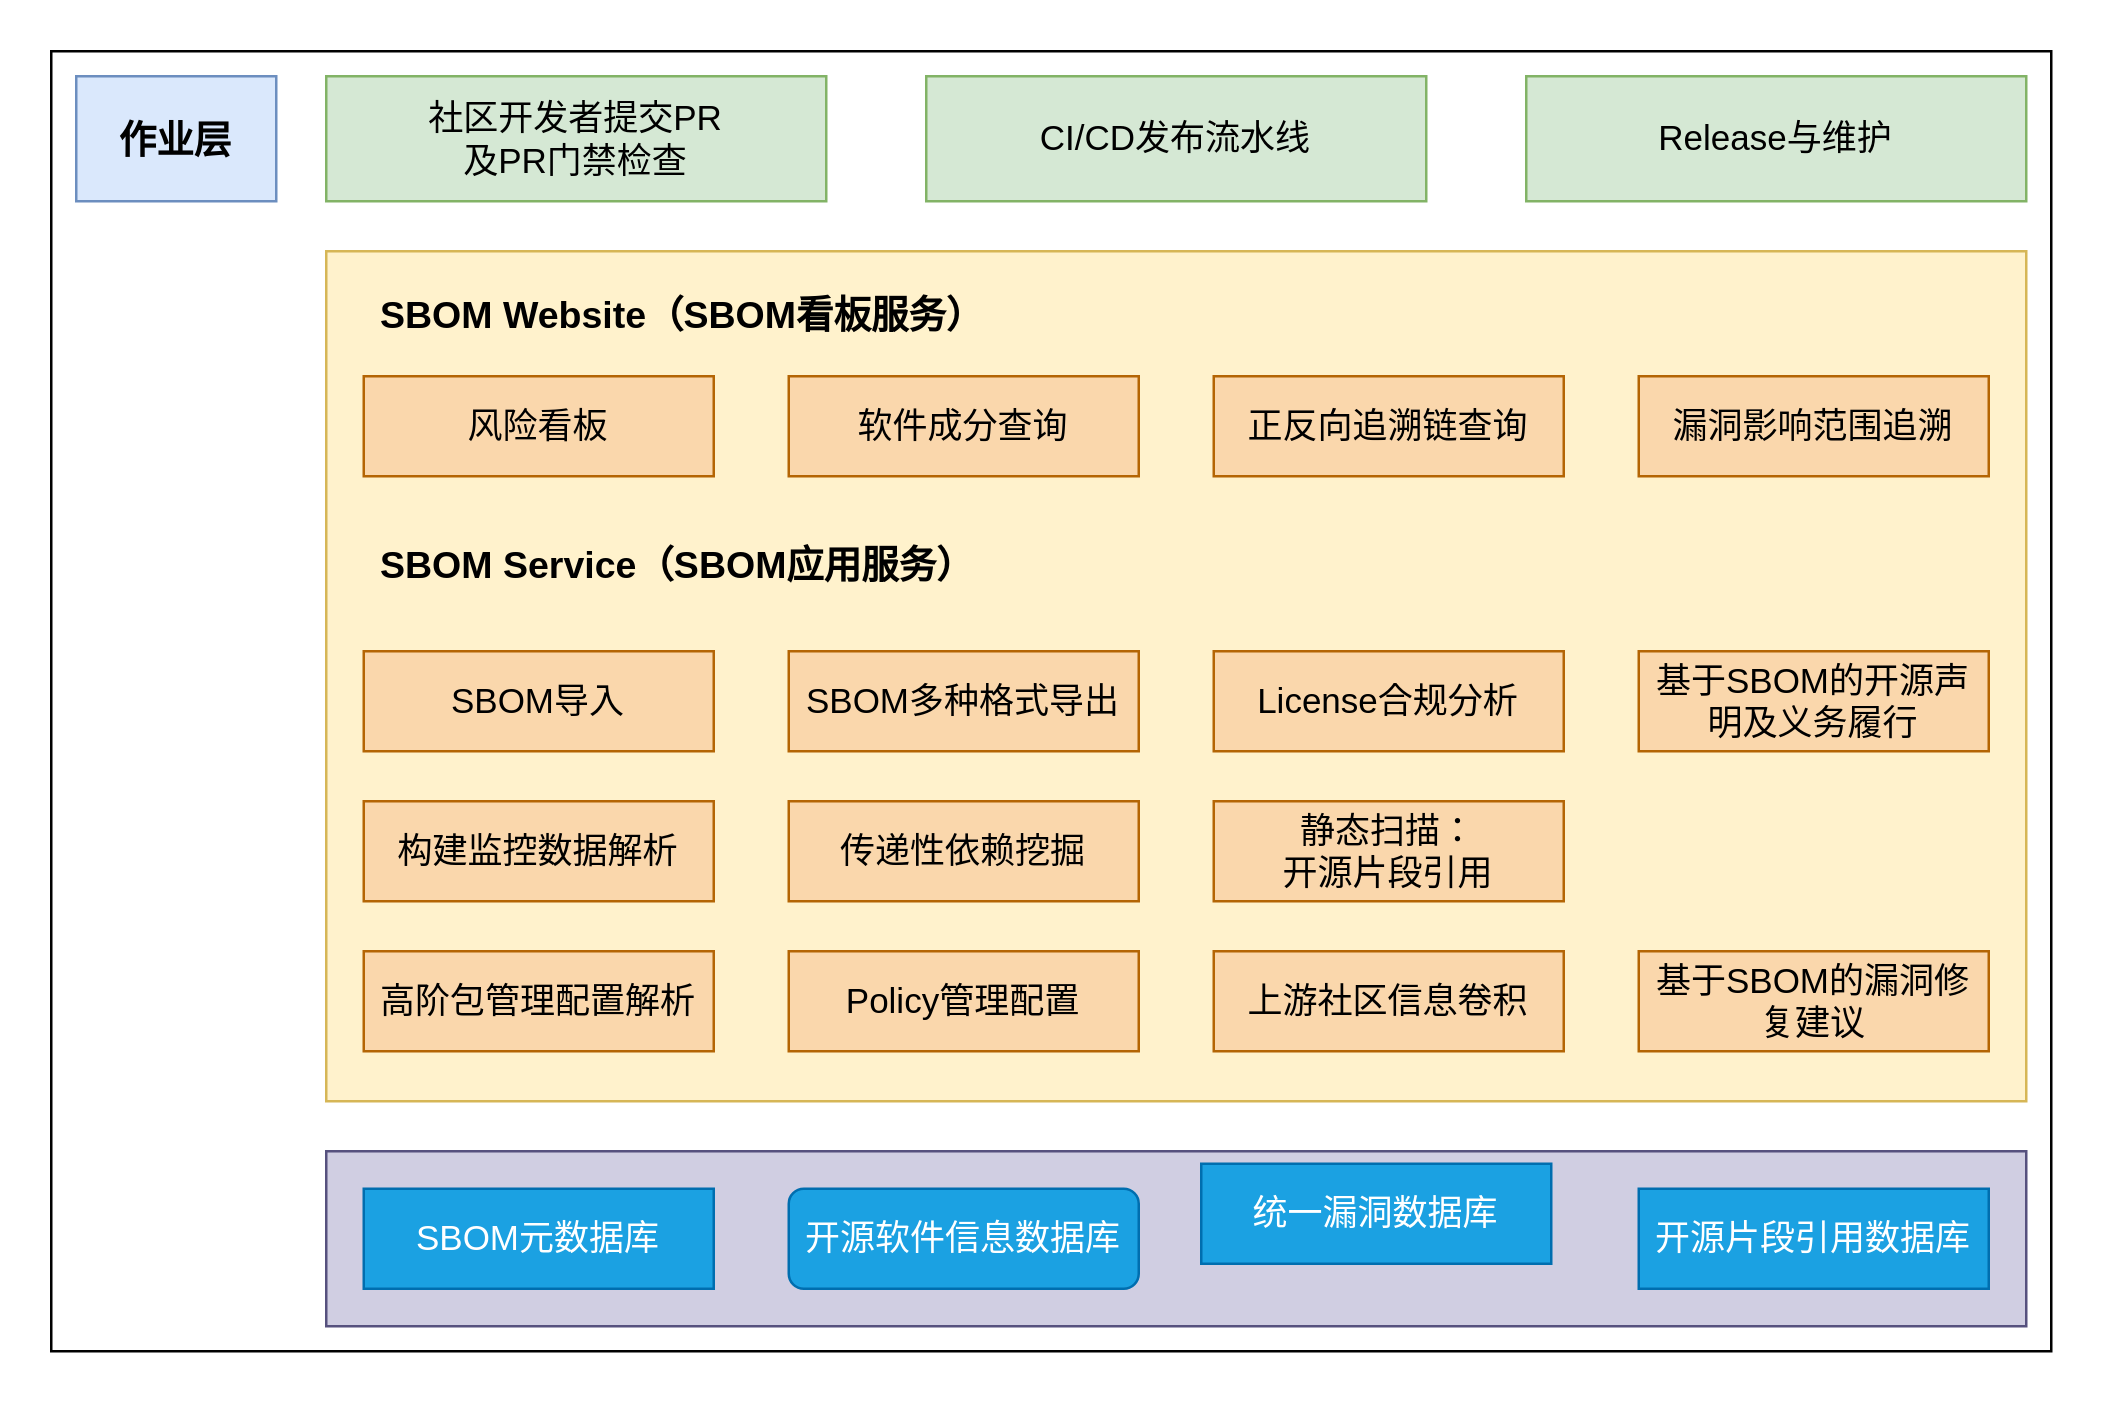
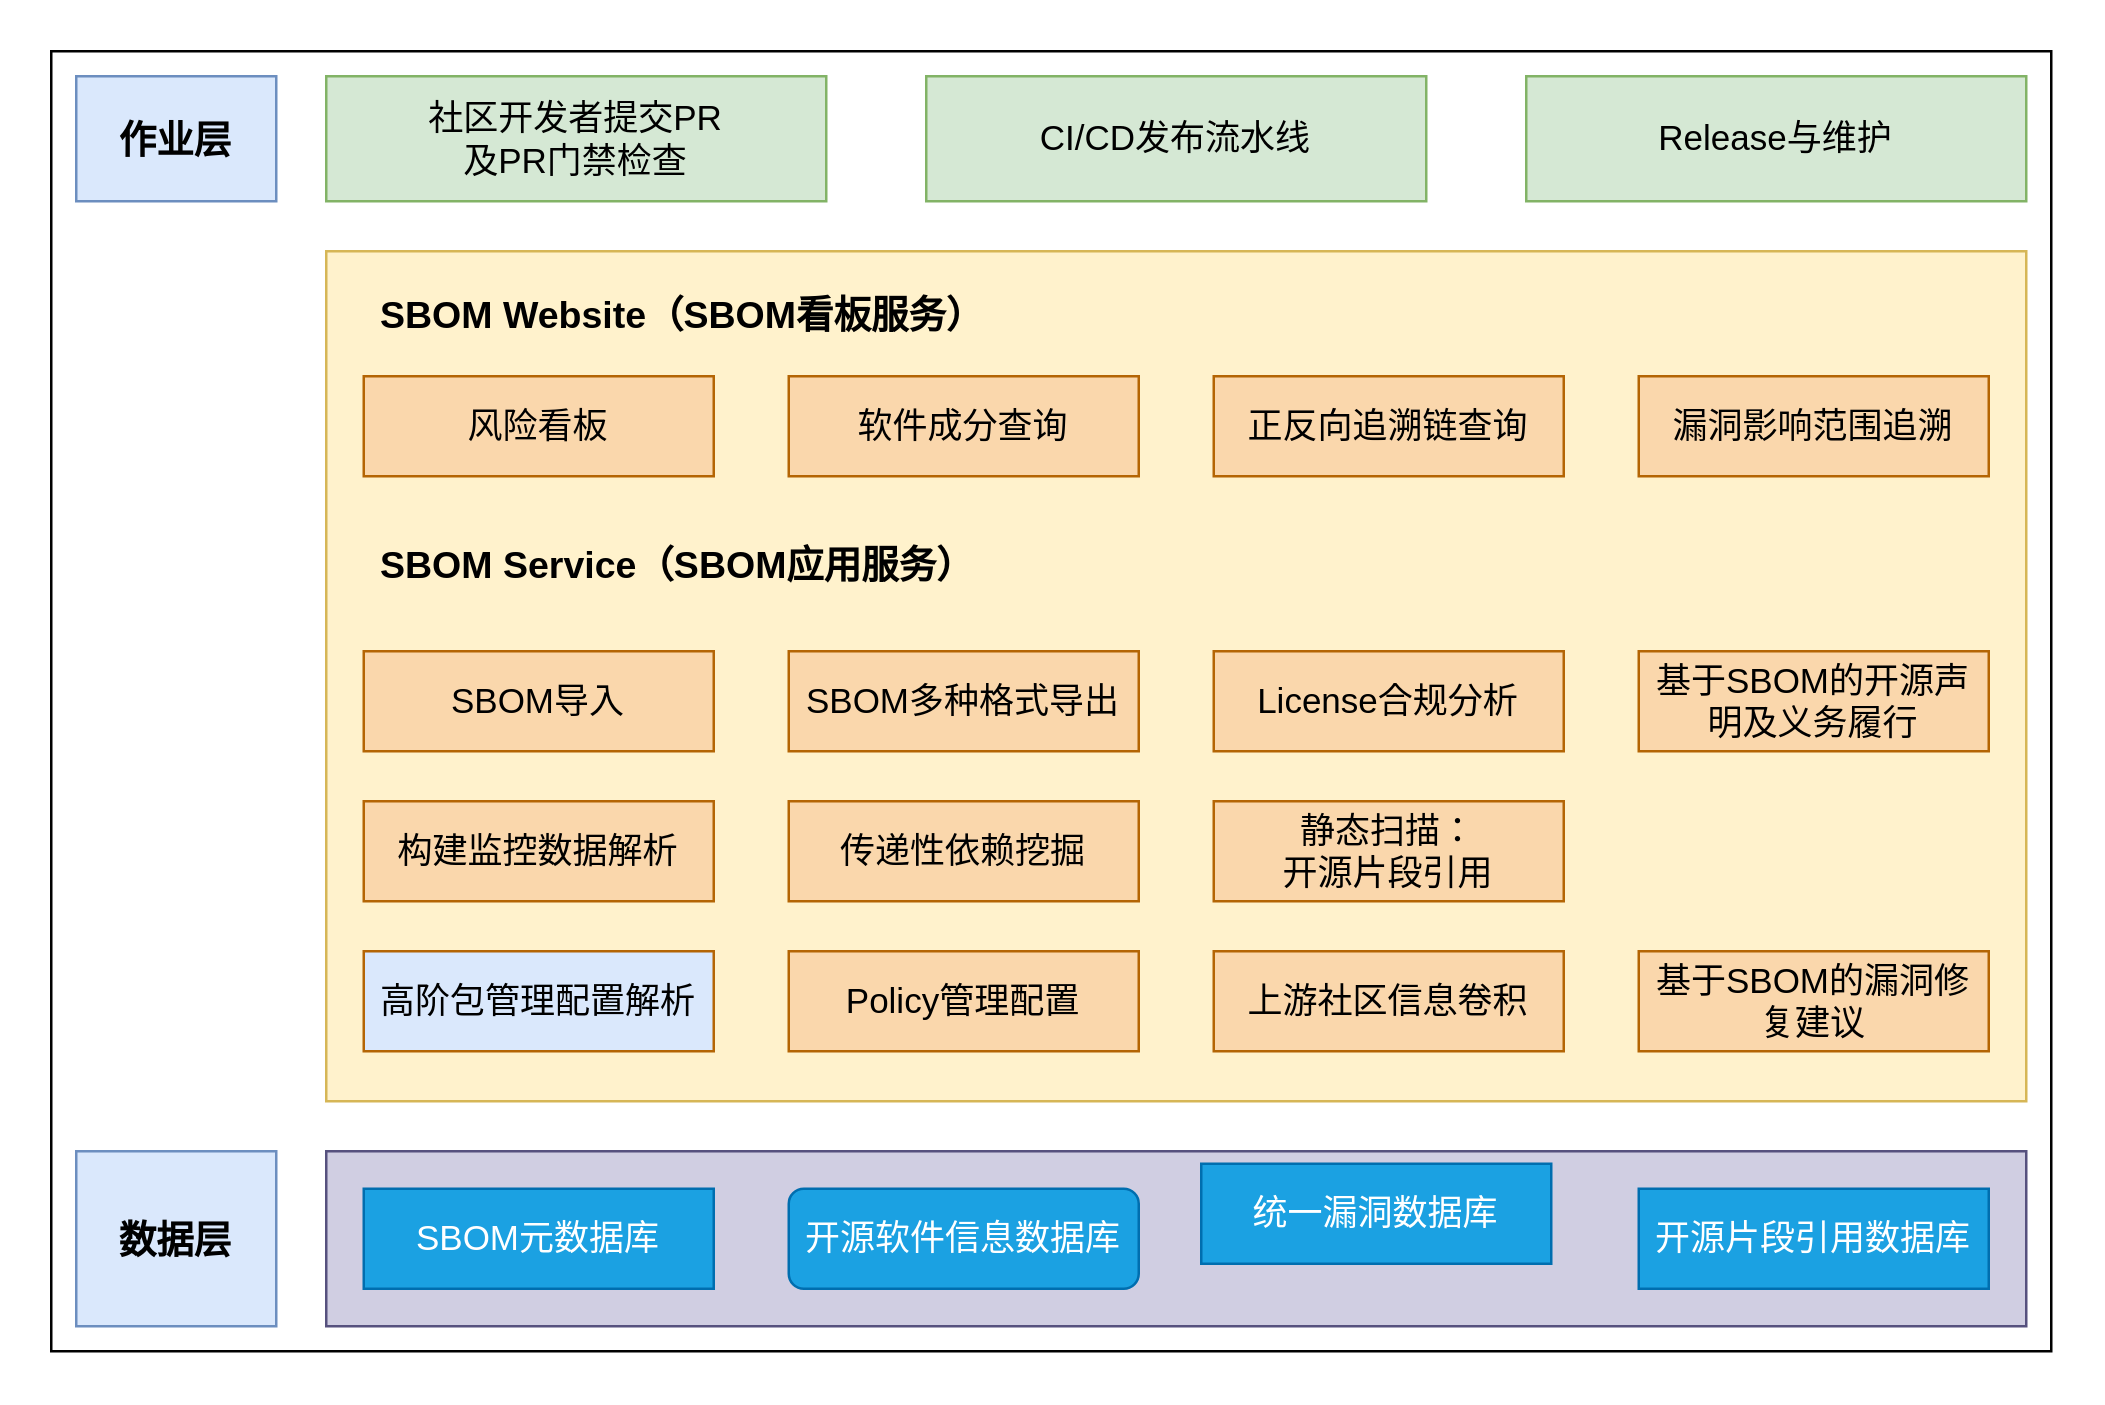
node "高阶包管理配置解析": fillcolor #fad7ac -> #dae8fc
node "数据层": added
